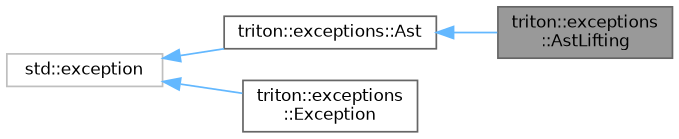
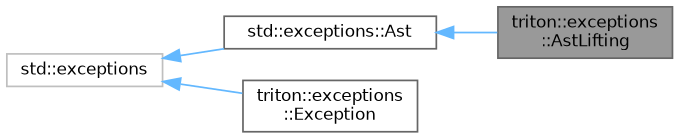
node "triton::exceptions::Ast": label "triton::exceptions::Ast" -> "std::exceptions::Ast"
node "std::exception": label "std::exception" -> "std::exceptions"
